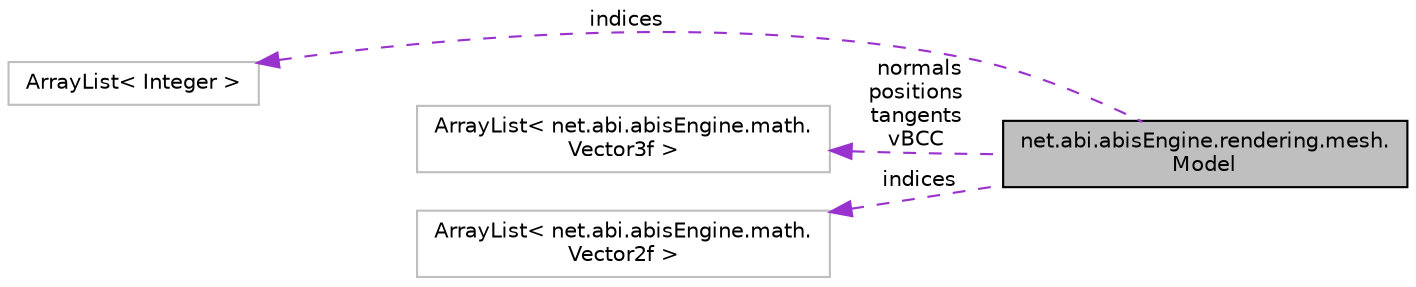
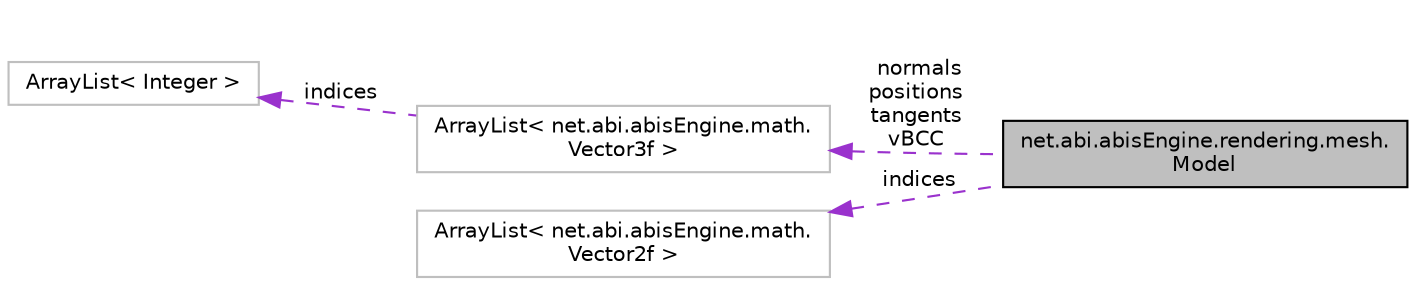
edge "net.abi.abisEngine.rendering.mesh. Model" -> "ArrayList< Integer >": now "ArrayList< net.abi.abisEngine.math. Vector3f >" -> "ArrayList< Integer >"
